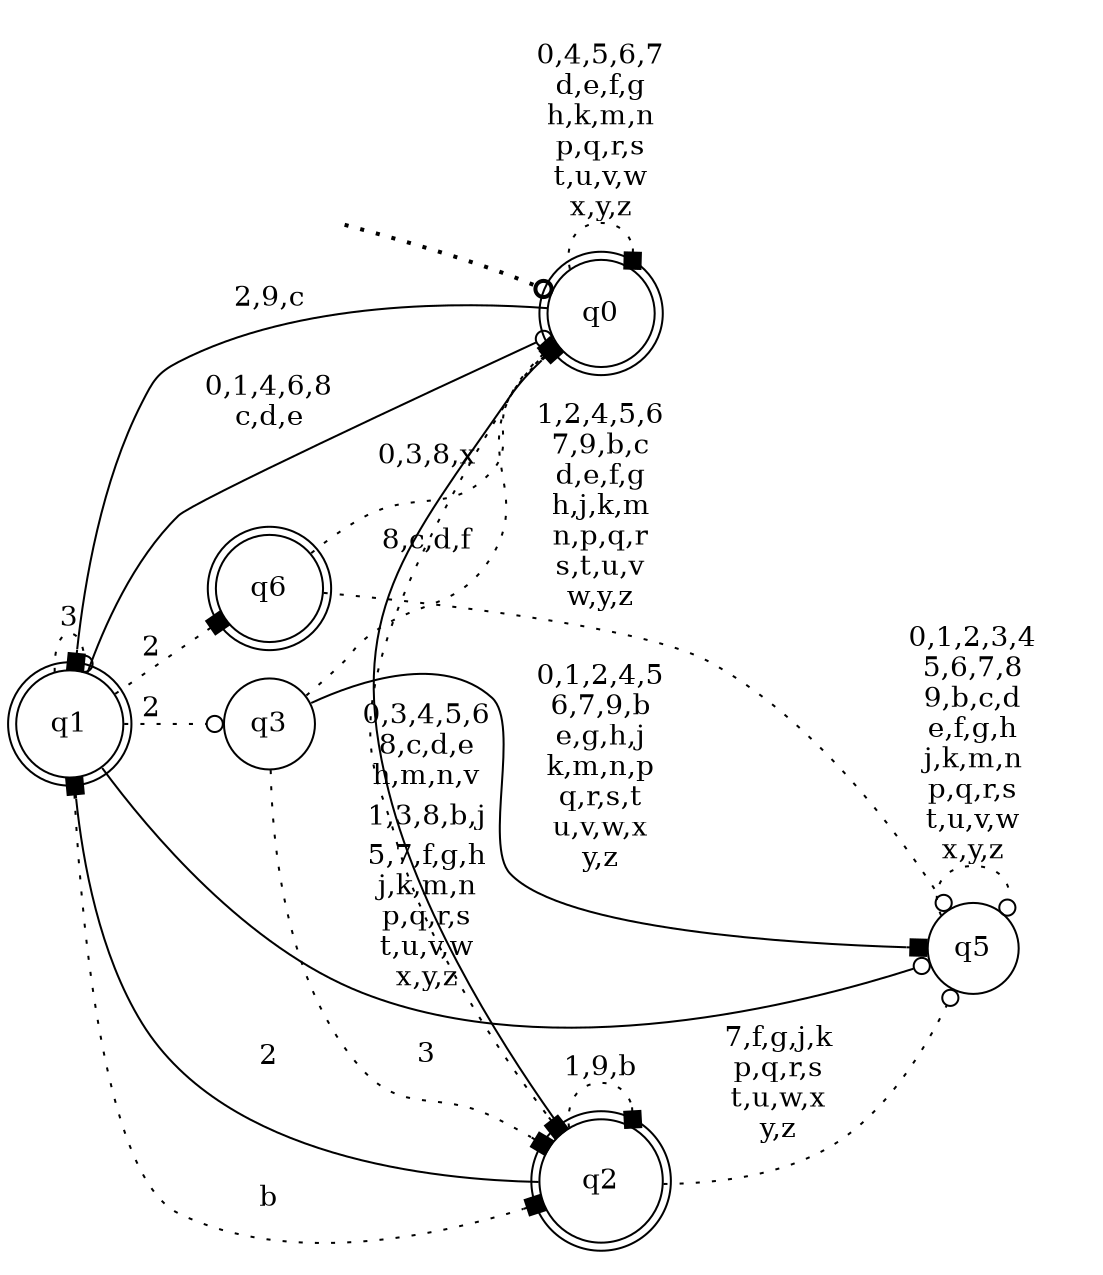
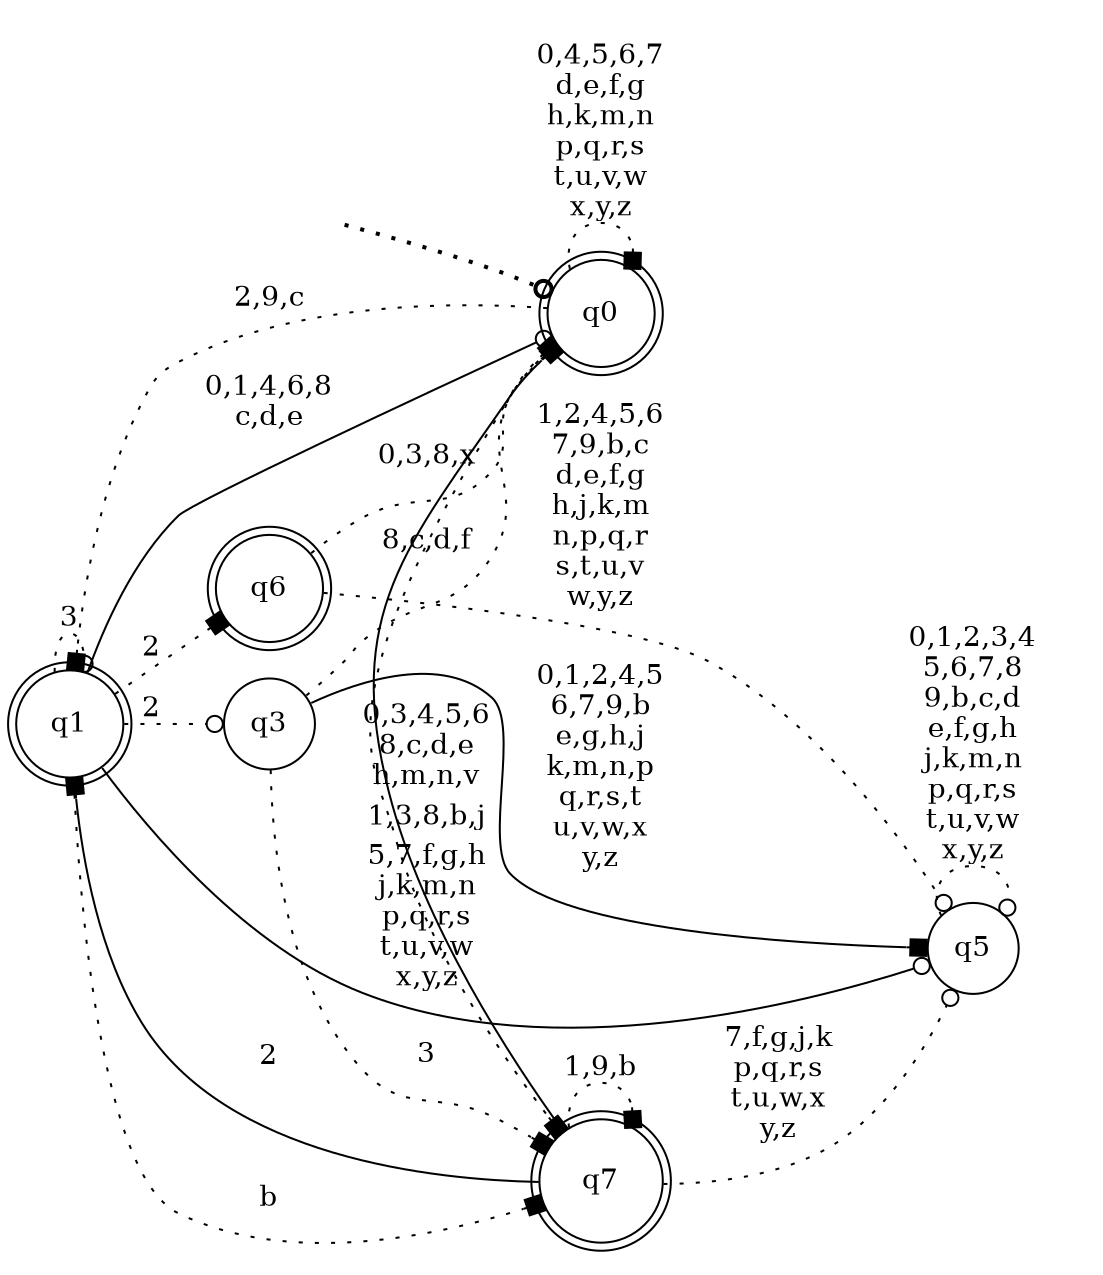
edge "q0" -> "q1": style solid -> dotted
node "q2": label "q2" -> "q7"
